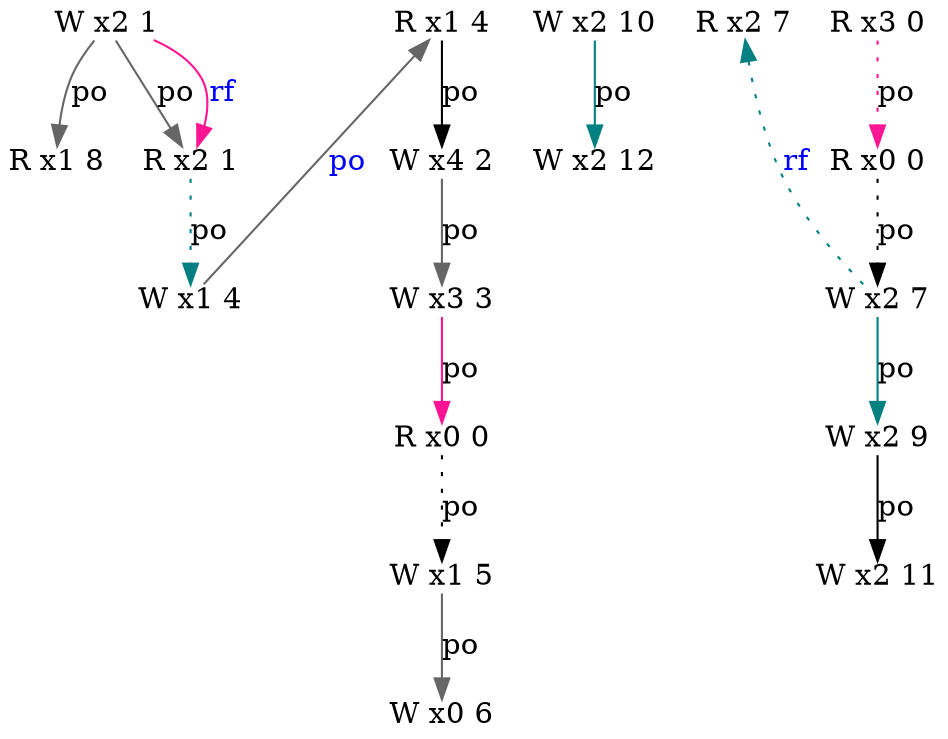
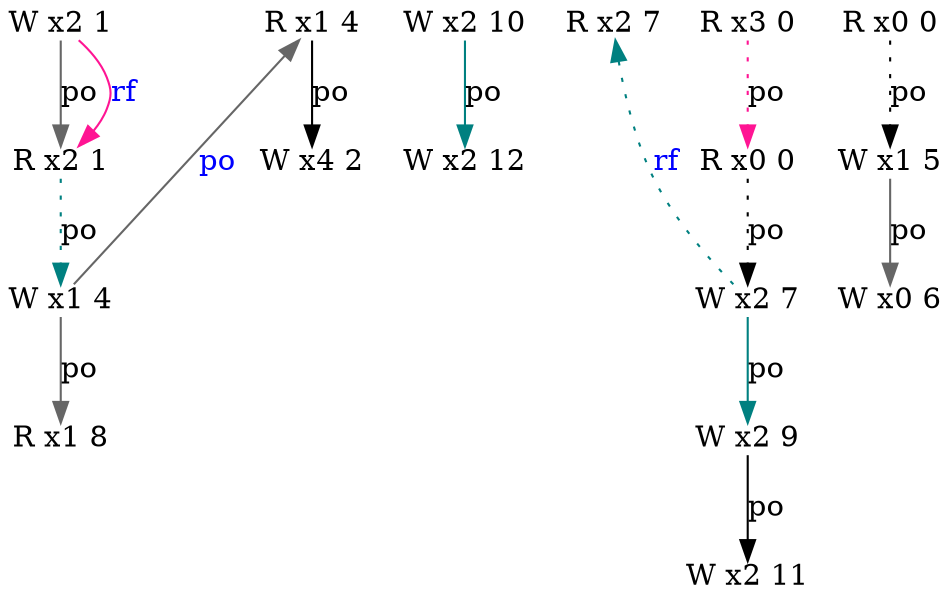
edge "W x2 1" -> "R x1 8": now "W x1 4" -> "R x1 8"
node "W x3 3": removed
